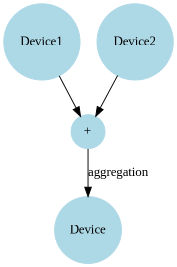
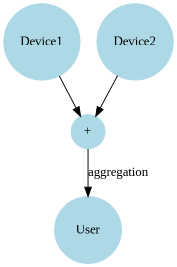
node "Device": label "Device" -> "User"
